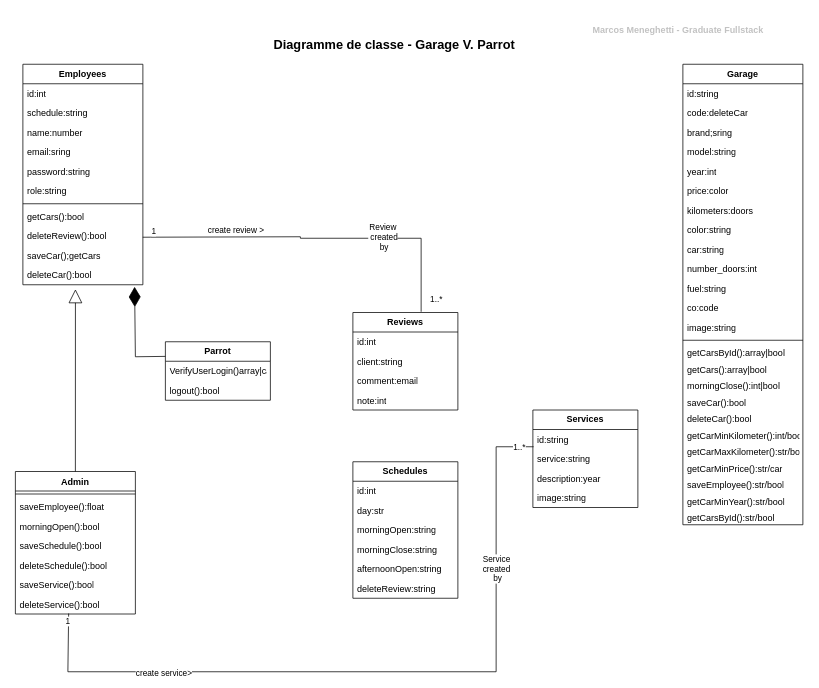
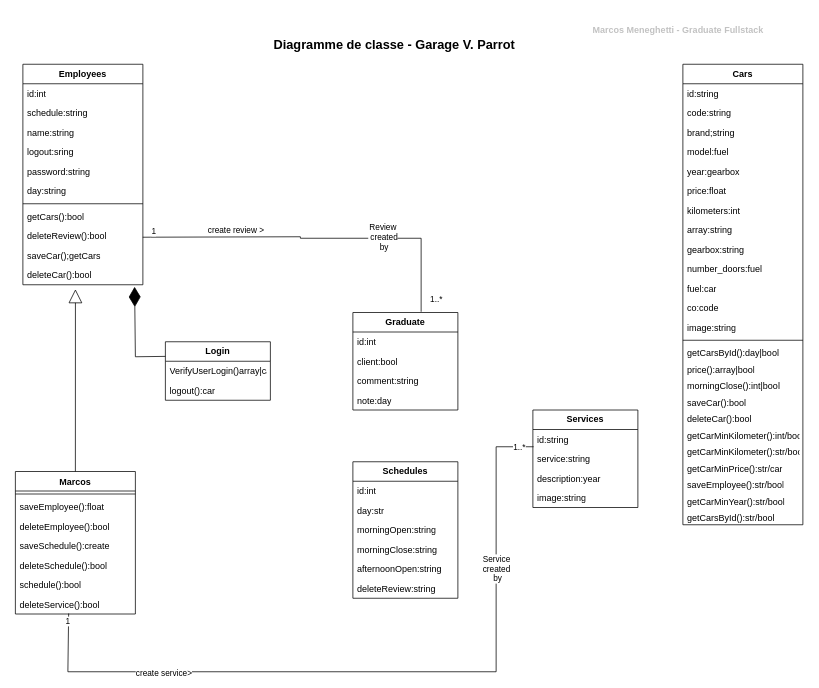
node "Garage": label "Garage" -> "Cars"
node "code:deleteCar": label "code:deleteCar" -> "code:string"
node "name:number": label "name:number" -> "name:string"
node "brand;sring": label "brand;sring" -> "brand;string"
node "email:sring": label "email:sring" -> "logout:sring"
node "model:string": label "model:string" -> "model:fuel"
node "year:int": label "year:int" -> "year:gearbox"
node "role:string": label "role:string" -> "day:string"
node "price:color": label "price:color" -> "price:float"
node "kilometers:doors": label "kilometers:doors" -> "kilometers:int"
node "color:string": label "color:string" -> "array:string"
node "car:string": label "car:string" -> "gearbox:string"
node "number_doors:int": label "number_doors:int" -> "number_doors:fuel"
node "fuel:string": label "fuel:string" -> "fuel:car"
node "Reviews": label "Reviews" -> "Graduate"
node "Parrot": label "Parrot" -> "Login"
node "getCarsById():array|bool": label "getCarsById():array|bool" -> "getCarsById():day|bool"
node "client:string": label "client:string" -> "client:bool"
node "getCars():array|bool": label "getCars():array|bool" -> "price():array|bool"
node "comment:email": label "comment:email" -> "comment:string"
node "logout():bool": label "logout():bool" -> "logout():car"
node "note:int": label "note:int" -> "note:day"
node "getCarMaxKilometer():str/bool": label "getCarMaxKilometer():str/bool" -> "getCarMinKilometer():str/bool"
node "Admin": label "Admin" -> "Marcos"
node "morningOpen():bool": label "morningOpen():bool" -> "deleteEmployee():bool"
node "saveSchedule():bool": label "saveSchedule():bool" -> "saveSchedule():create"
node "saveService():bool": label "saveService():bool" -> "schedule():bool"
